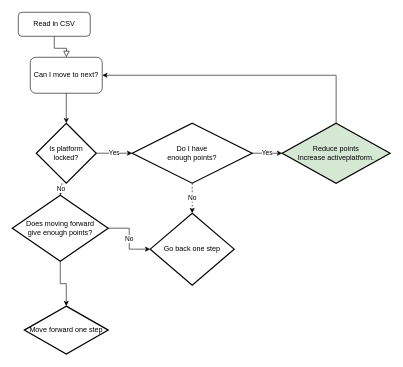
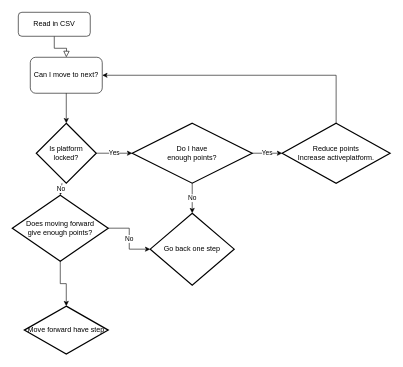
node "Reduce points Increase activeplatform.": fillcolor #d5e8d4 -> #ffffff
edge "Do I have enough points?" -> "Go back one step": style dashed -> solid
node "Move forward one step": label "Move forward one step" -> "Move forward have step"
